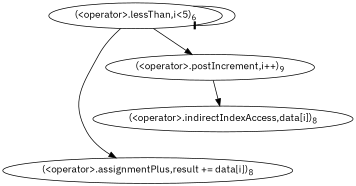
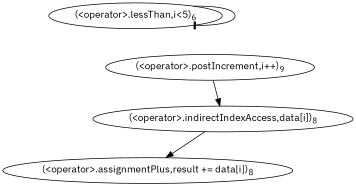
edge "(<operator>.lessThan,i<5)" -> "(<operator>.postIncrement,i++)": removed
edge "(<operator>.lessThan,i<5)" -> "(<operator>.assignmentPlus,result += data[i])": now "(<operator>.indirectIndexAccess,data[i])" -> "(<operator>.assignmentPlus,result += data[i])"
